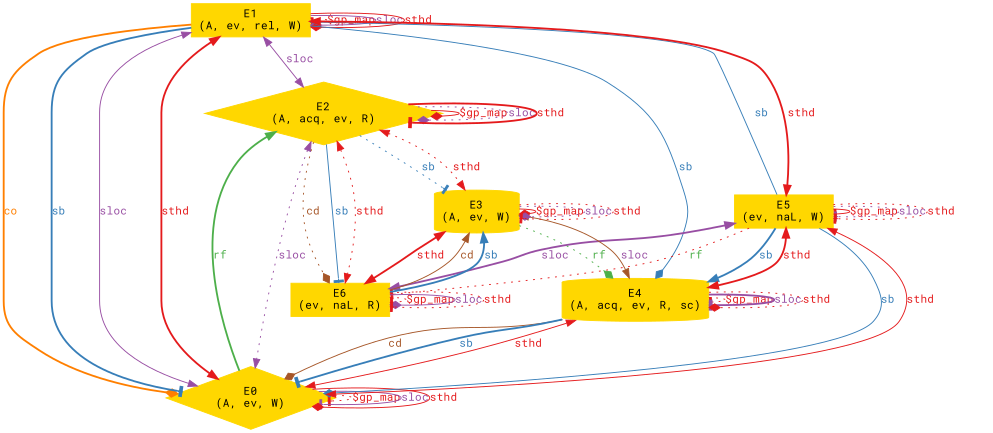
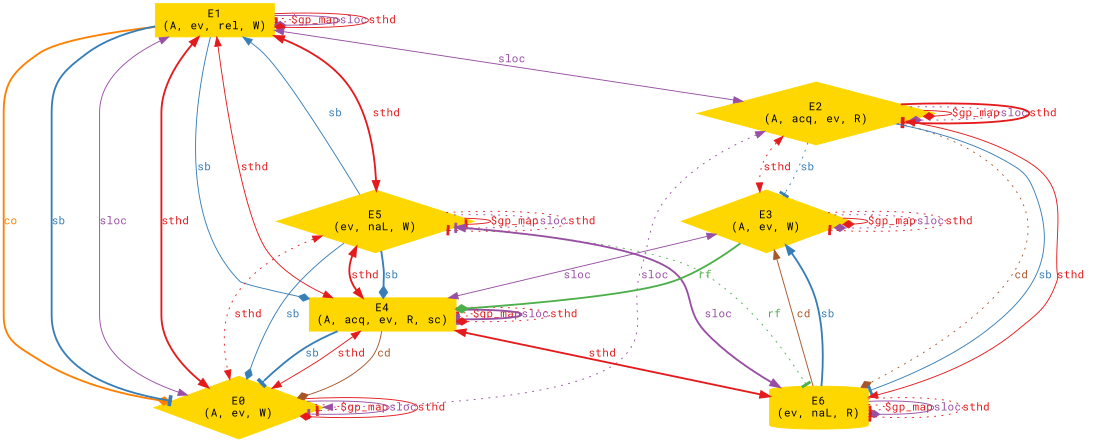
edge "E1 (A, ev, rel, W)" -- "E4 (A, acq, ev, R, sc)": added, label "sthd"
edge "E2 (A, acq, ev, R)" -- "E6 (ev, naL, R)": style dotted -> solid
node "E3 (A, ev, W)": shape cylinder -> diamond
node "E5 (ev, naL, W)": shape box -> diamond
edge "E3 (A, ev, W)" -- "E4 (A, acq, ev, R, sc)": color #a65628 -> #984ea3
edge "E3 (A, ev, W)" -> "E4 (A, acq, ev, R, sc)": style dotted -> bold
edge "E0 (A, ev, W)" -> "E2 (A, acq, ev, R)": removed, label "rf"
edge "E3 (A, ev, W)" -- "E6 (ev, naL, R)": now "E4 (A, acq, ev, R, sc)" -- "E6 (ev, naL, R)"
edge "E5 (ev, naL, W)" -> "E4 (A, acq, ev, R, sc)": arrowhead normal -> diamond
edge "E5 (ev, naL, W)" -> "E6 (ev, naL, R)": color #e41a1c -> #4daf4a
node "E6 (ev, naL, R)": shape box -> cylinder
node "E4 (A, acq, ev, R, sc)": shape cylinder -> box
edge "E5 (ev, naL, W)" -- "E0 (A, ev, W)": style solid -> dotted
